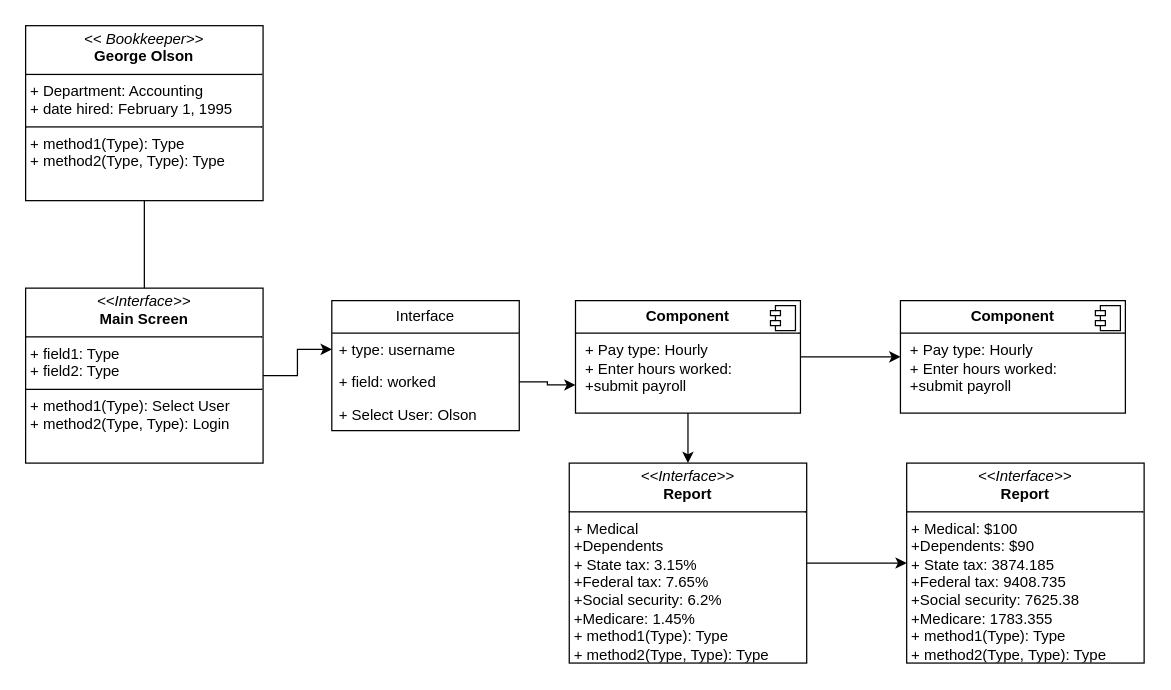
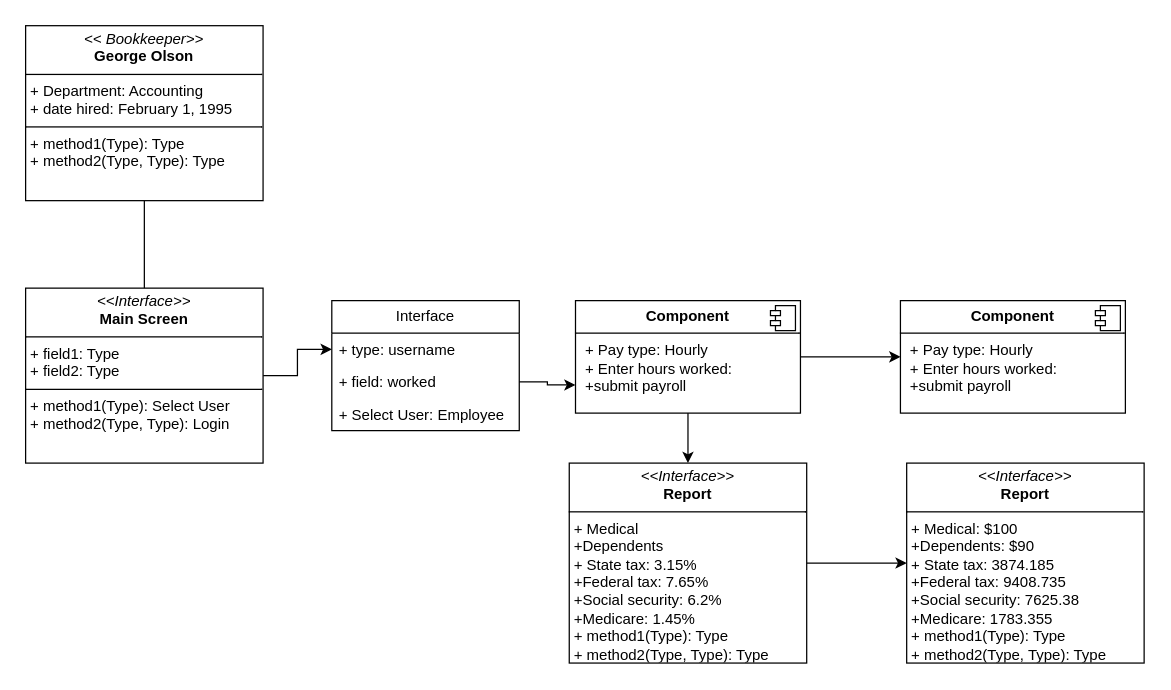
node "+ Select User: Olson": label "+ Select User: Olson" -> "+ Select User: Employee"
